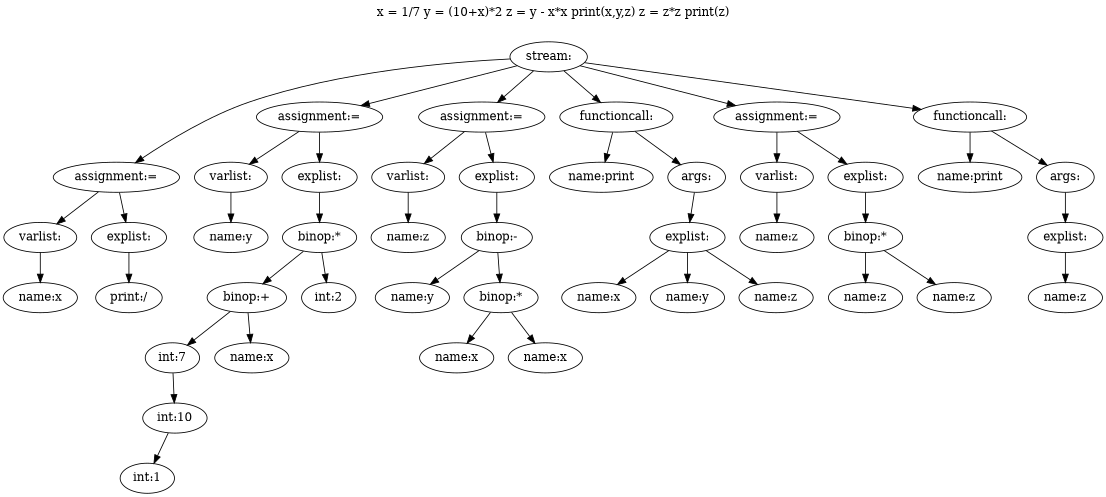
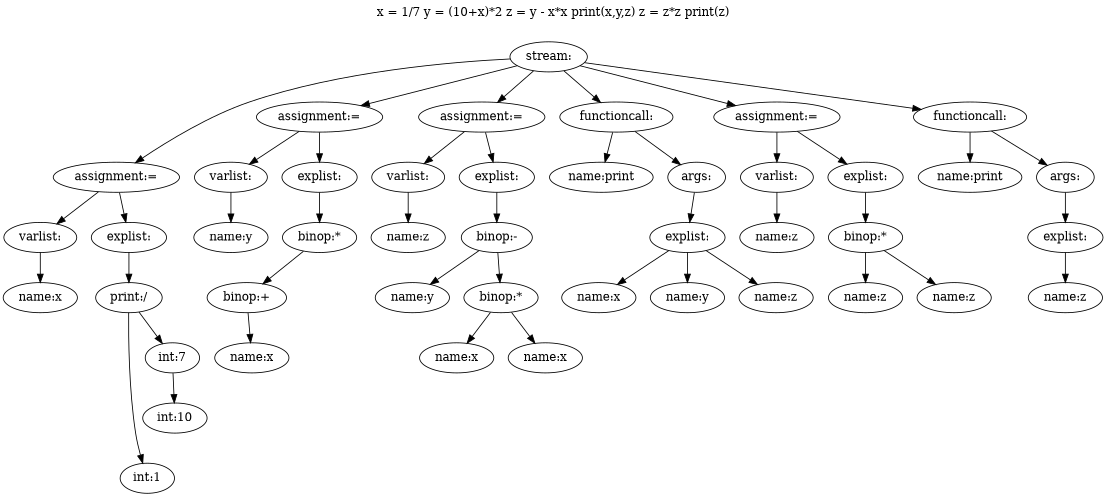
node "int:2": removed
edge "binop:+" -> "int:7": now "print:/" -> "int:7"
edge "int:10" -> "int:1": now "print:/" -> "int:1"
